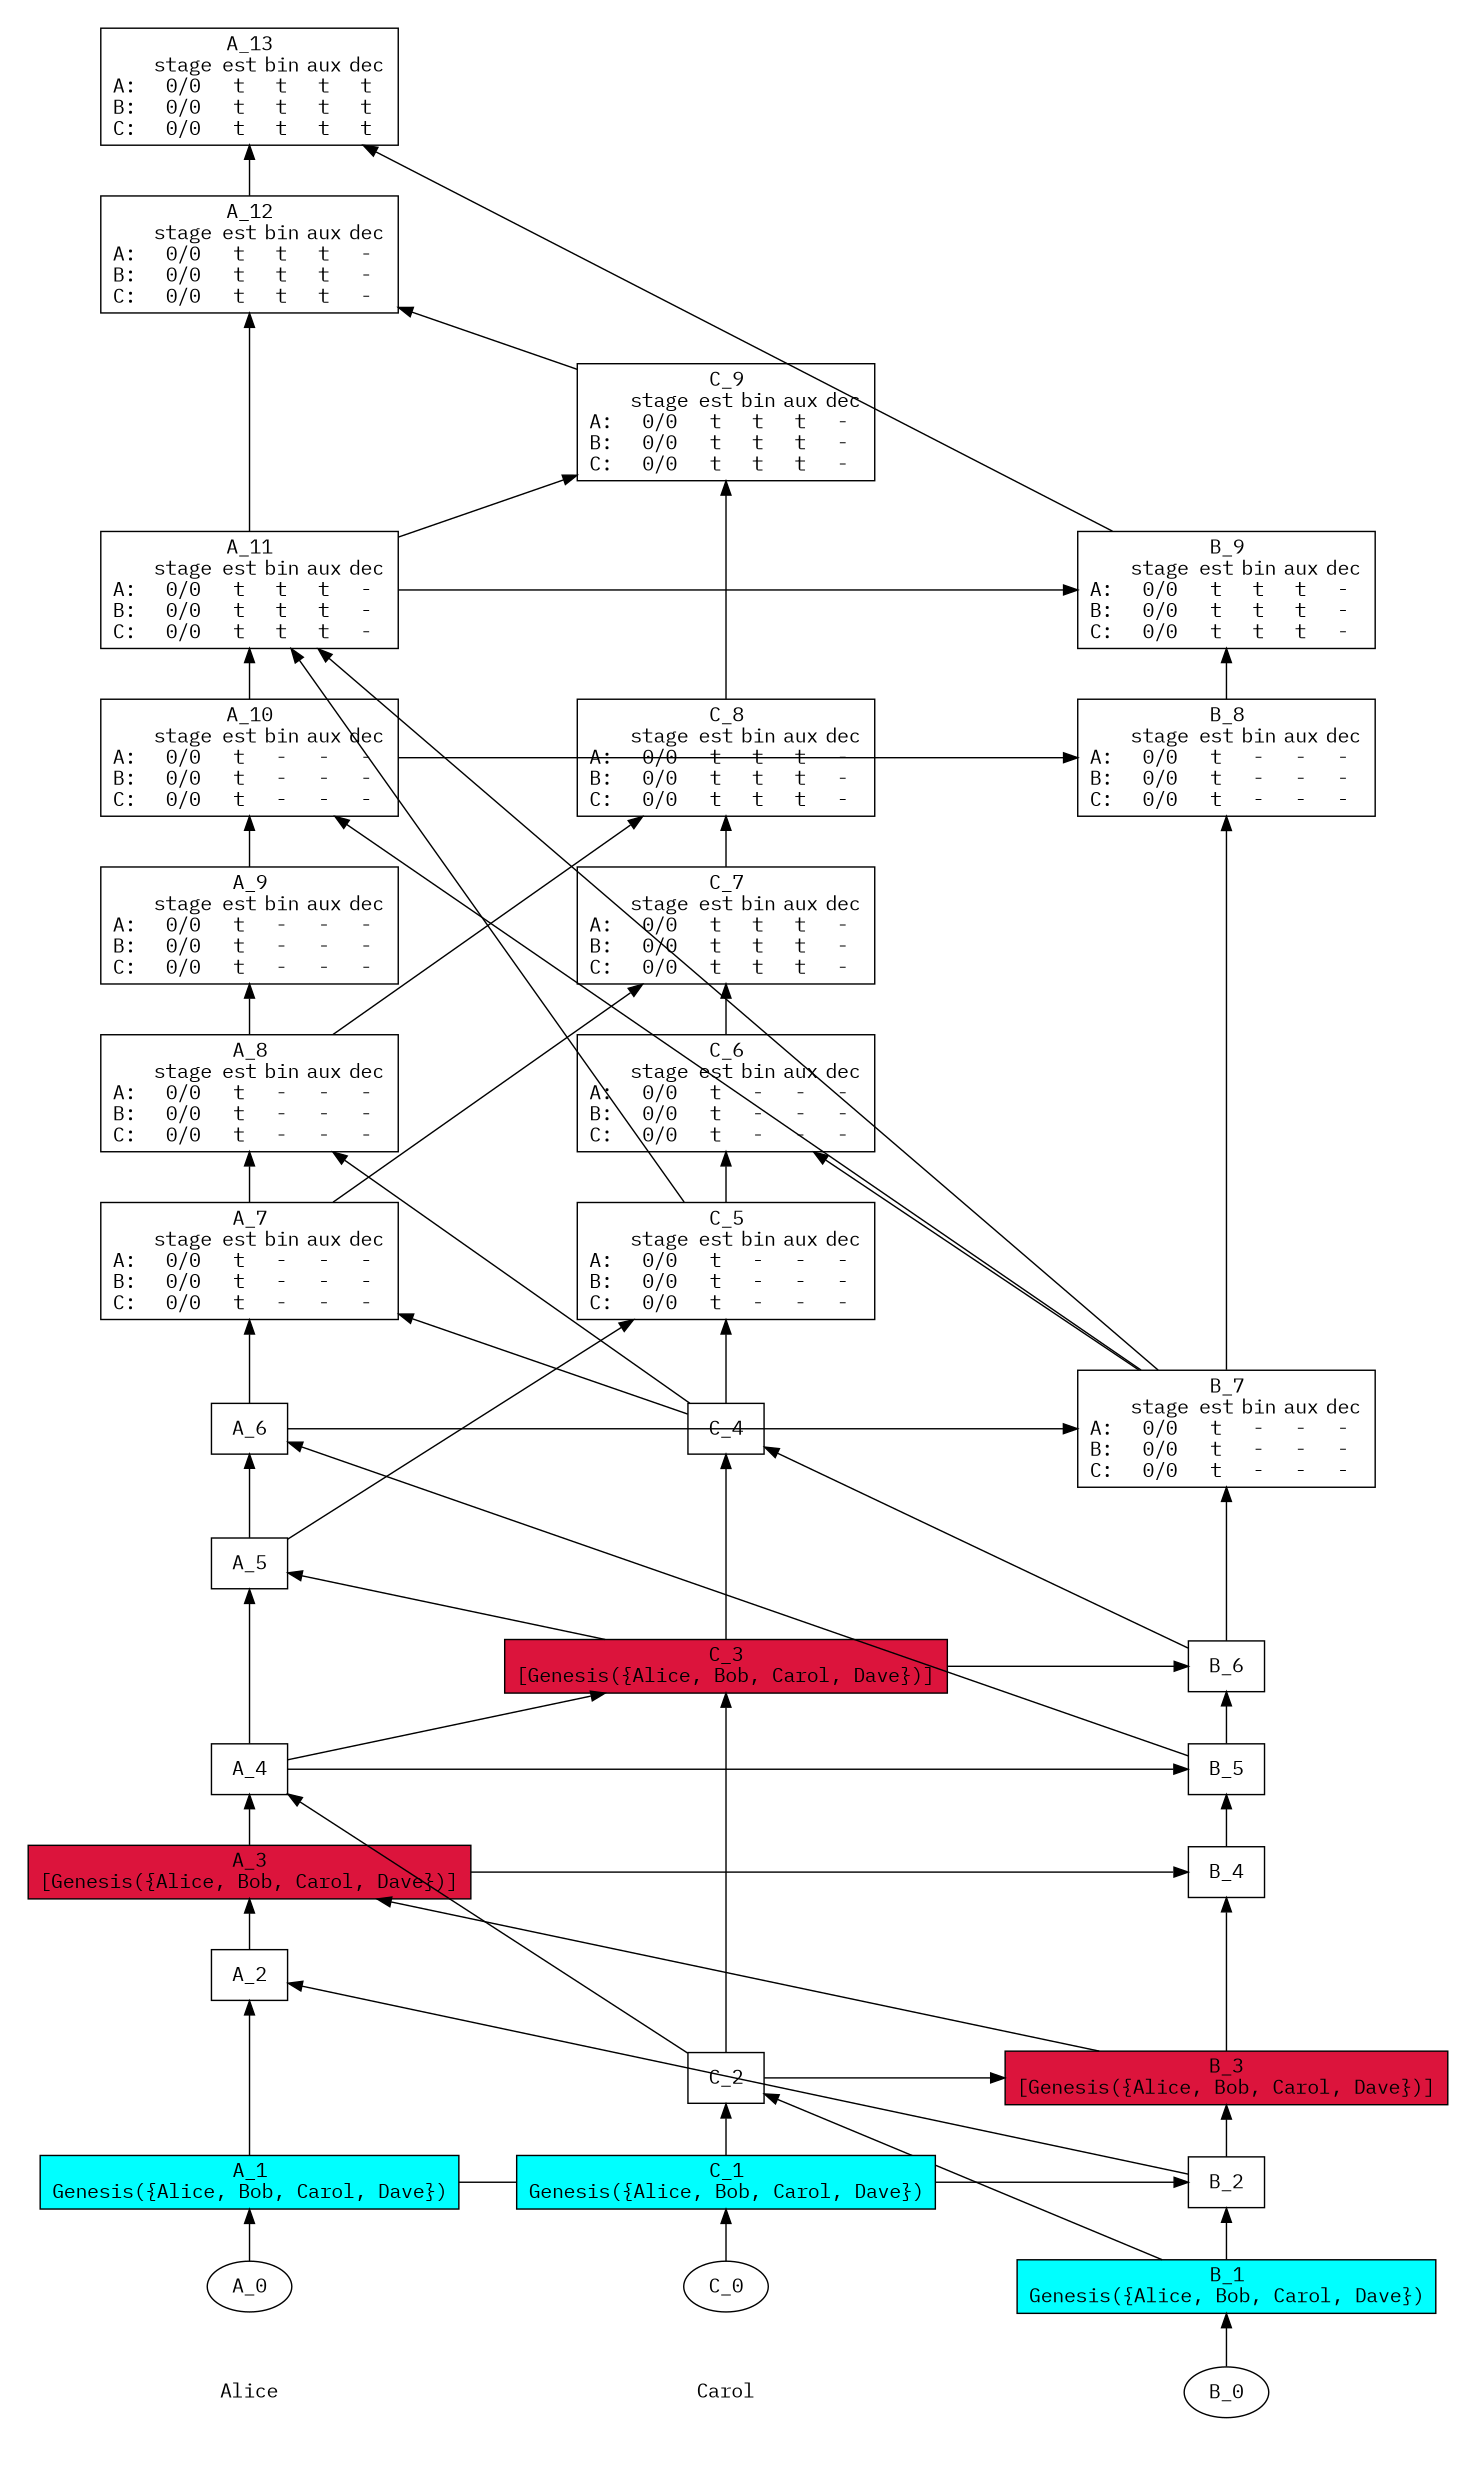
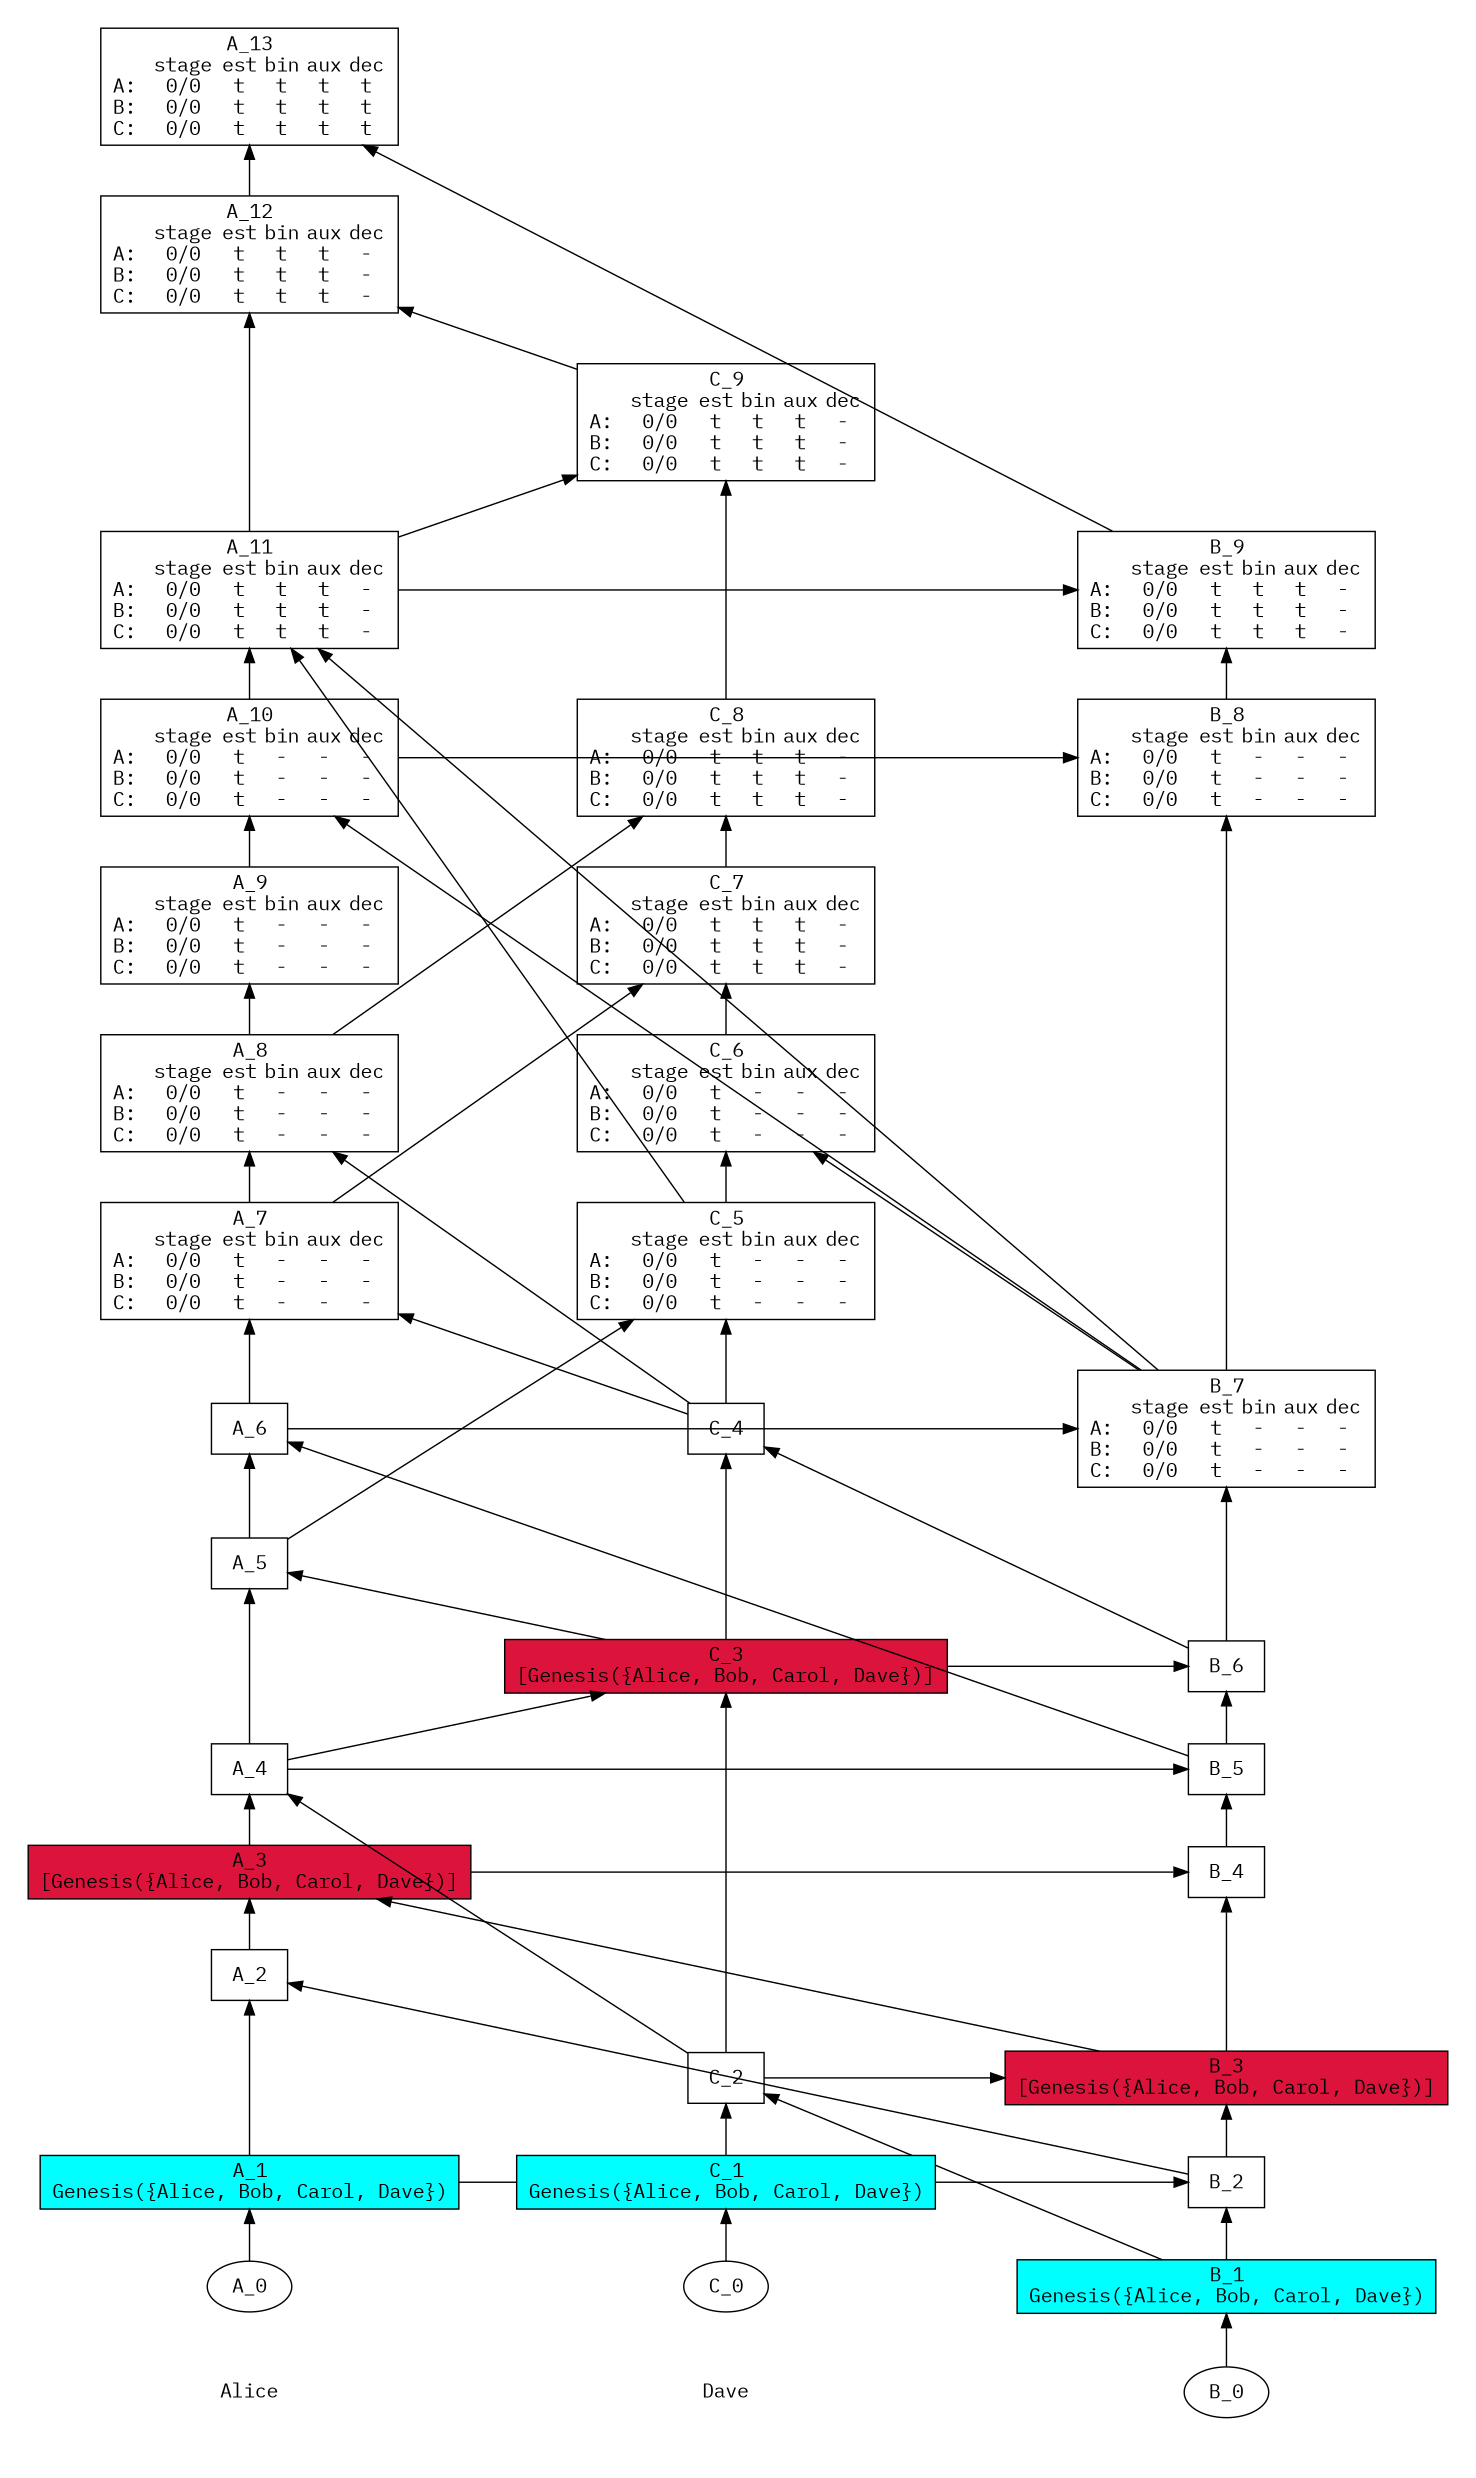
node "Carol": label "Carol" -> "Dave"
